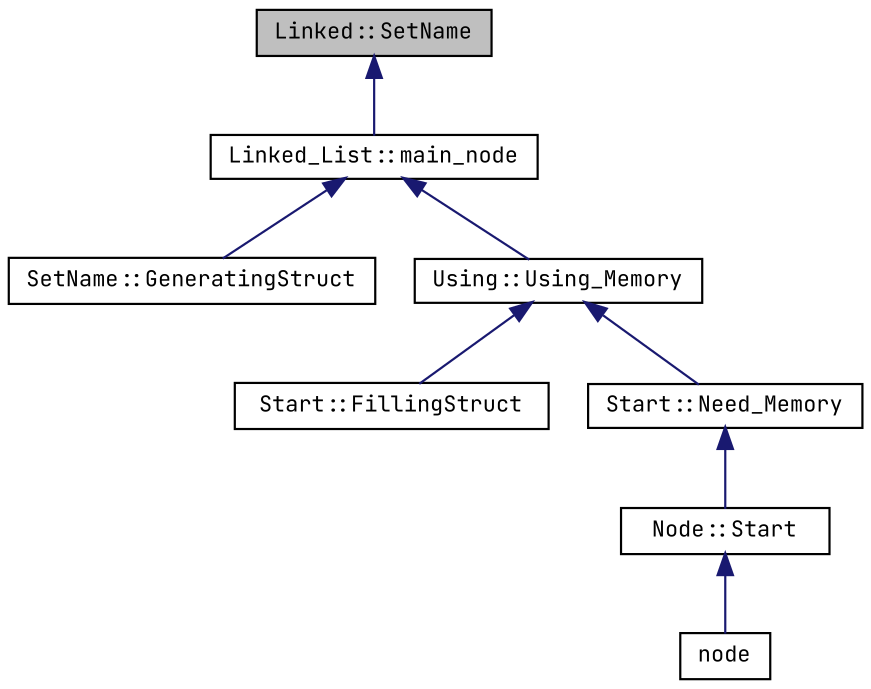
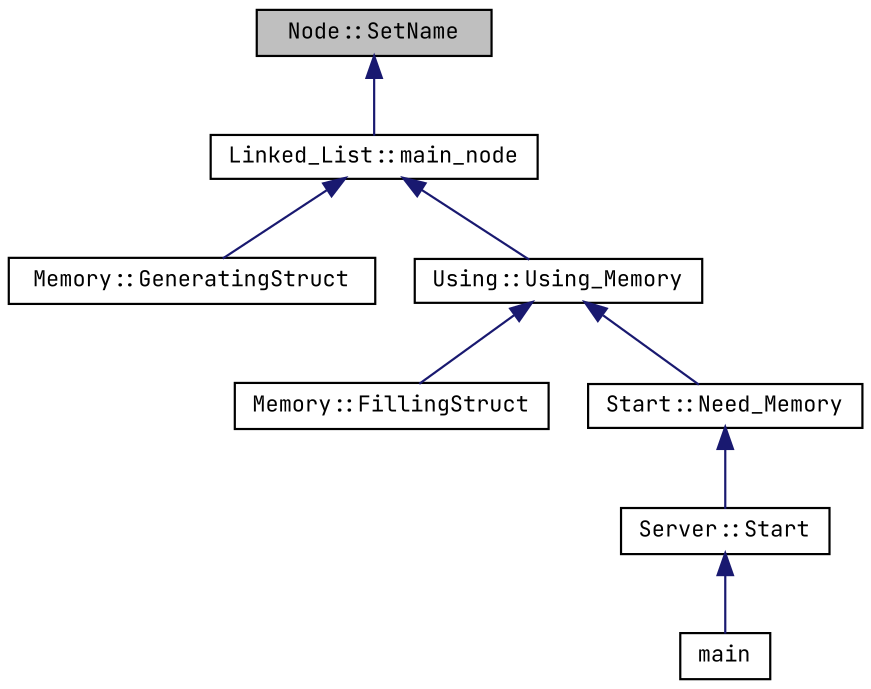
node "Linked::SetName": label "Linked::SetName" -> "Node::SetName"
node "SetName::GeneratingStruct": label "SetName::GeneratingStruct" -> "Memory::GeneratingStruct"
node "Start::FillingStruct": label "Start::FillingStruct" -> "Memory::FillingStruct"
node "Node::Start": label "Node::Start" -> "Server::Start"
node "node": label "node" -> "main"
